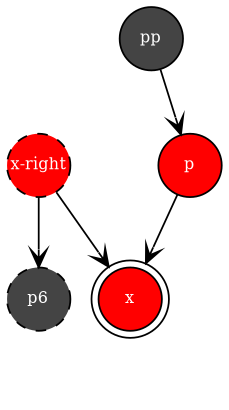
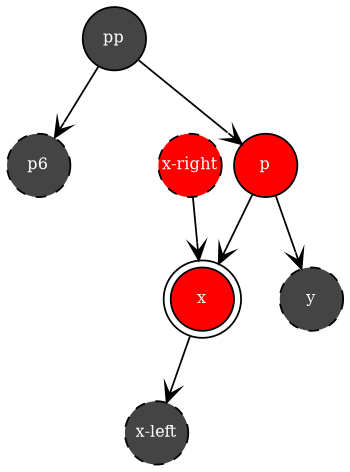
edge "x-right" -> "p6": now "pp" -> "p6"
node "y": added
node "x-left": added
